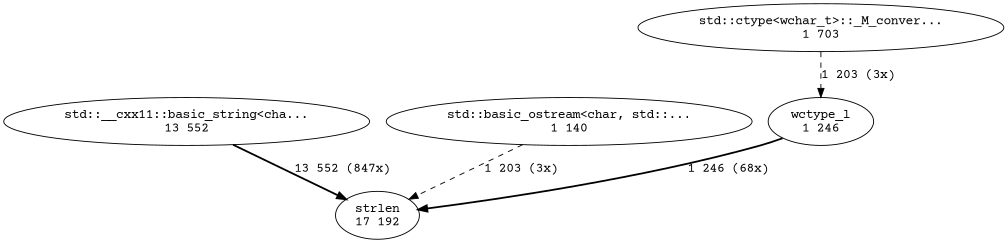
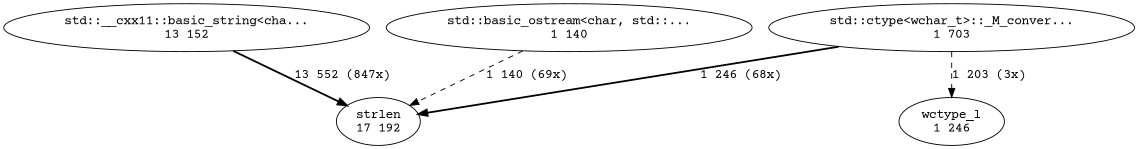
node "std::__cxx11::basic_string<cha... 13 552": label "std::__cxx11::basic_string<cha... 13 552" -> "std::__cxx11::basic_string<cha... 13 152"
edge "std::basic_ostream<char, std::... 1 140" -> "strlen 17 192": label "1 203 (3x)" -> "1 140 (69x)"
edge "wctype_l 1 246" -> "strlen 17 192": now "std::ctype<wchar_t>::_M_conver... 1 703" -> "strlen 17 192"
